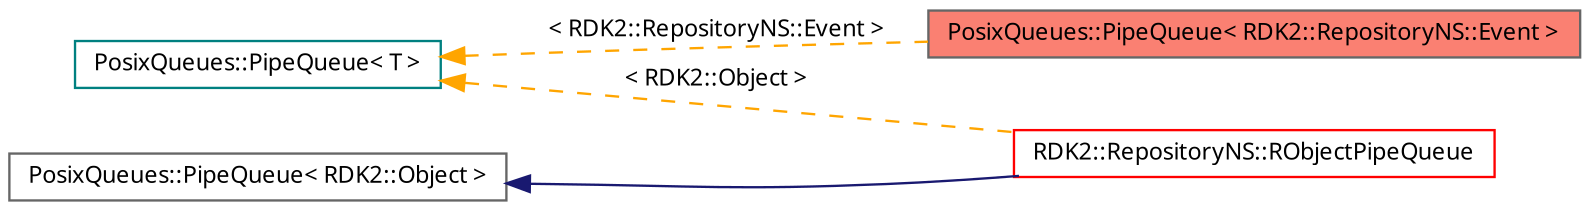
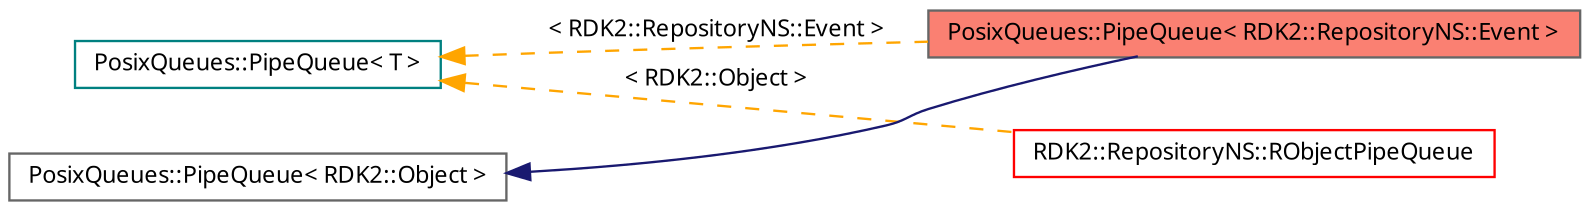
edge "RDK2::RepositoryNS::RObjectPipeQueue" -> "PosixQueues::PipeQueue< RDK2::Object >": now "PosixQueues::PipeQueue< RDK2::RepositoryNS::Event >" -> "PosixQueues::PipeQueue< RDK2::Object >"
